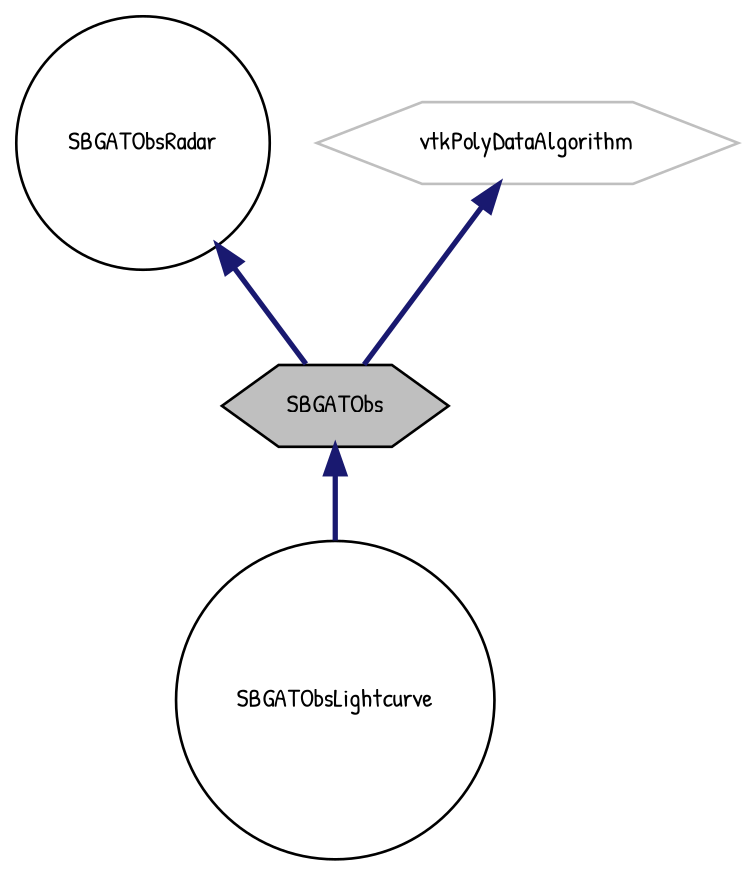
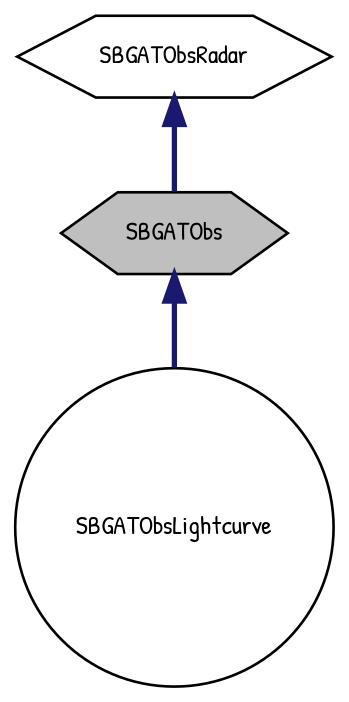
node "SBGATObsRadar": shape circle -> hexagon
node "vtkPolyDataAlgorithm": removed
